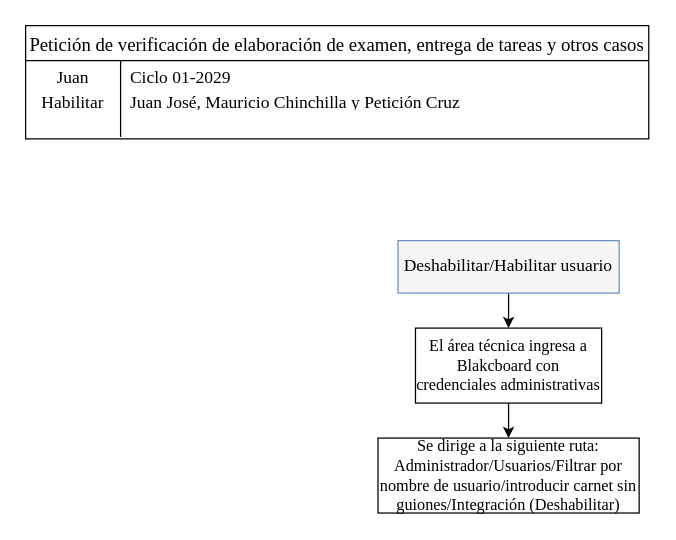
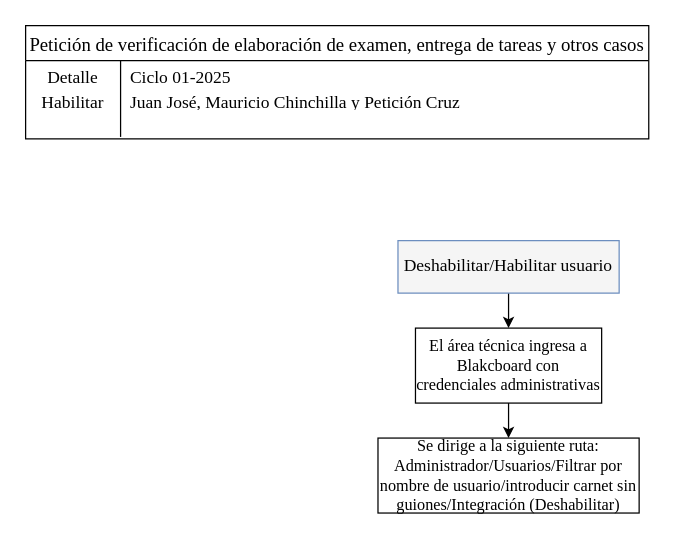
node "Juan": label "Juan" -> "Detalle"
node "Ciclo 01-2029": label "Ciclo 01-2029" -> "Ciclo 01-2025"
